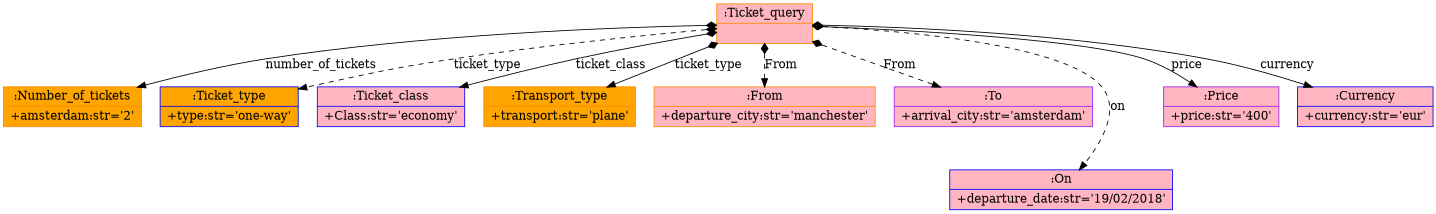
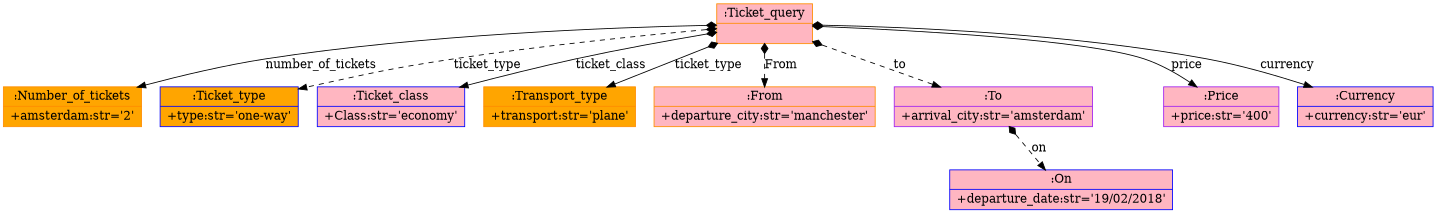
edge ":Ticket_query" -- ":On": now ":To" -- ":On"
edge ":Ticket_query" -- ":To": label "From" -> "to"
